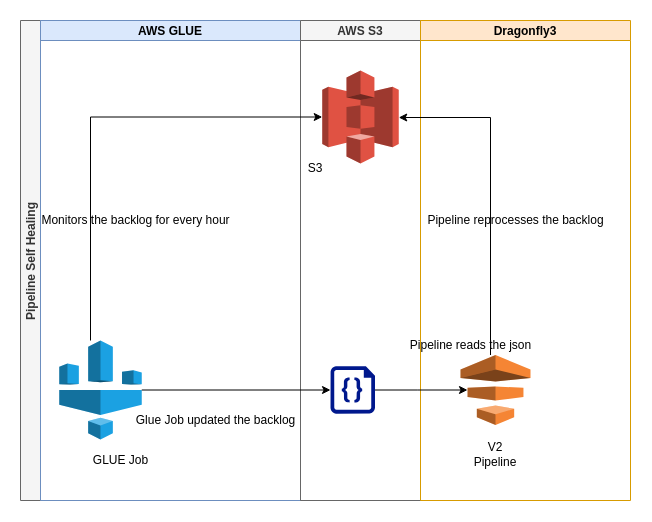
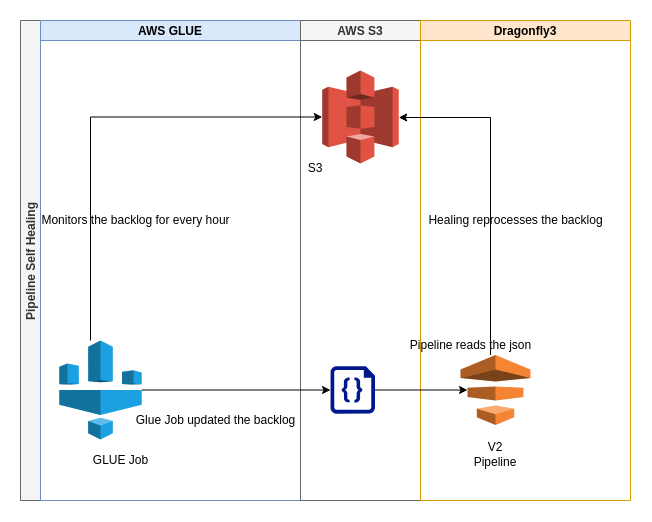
node "Pipeline reprocesses the backlog": label "Pipeline reprocesses the backlog" -> "Healing reprocesses the backlog"
